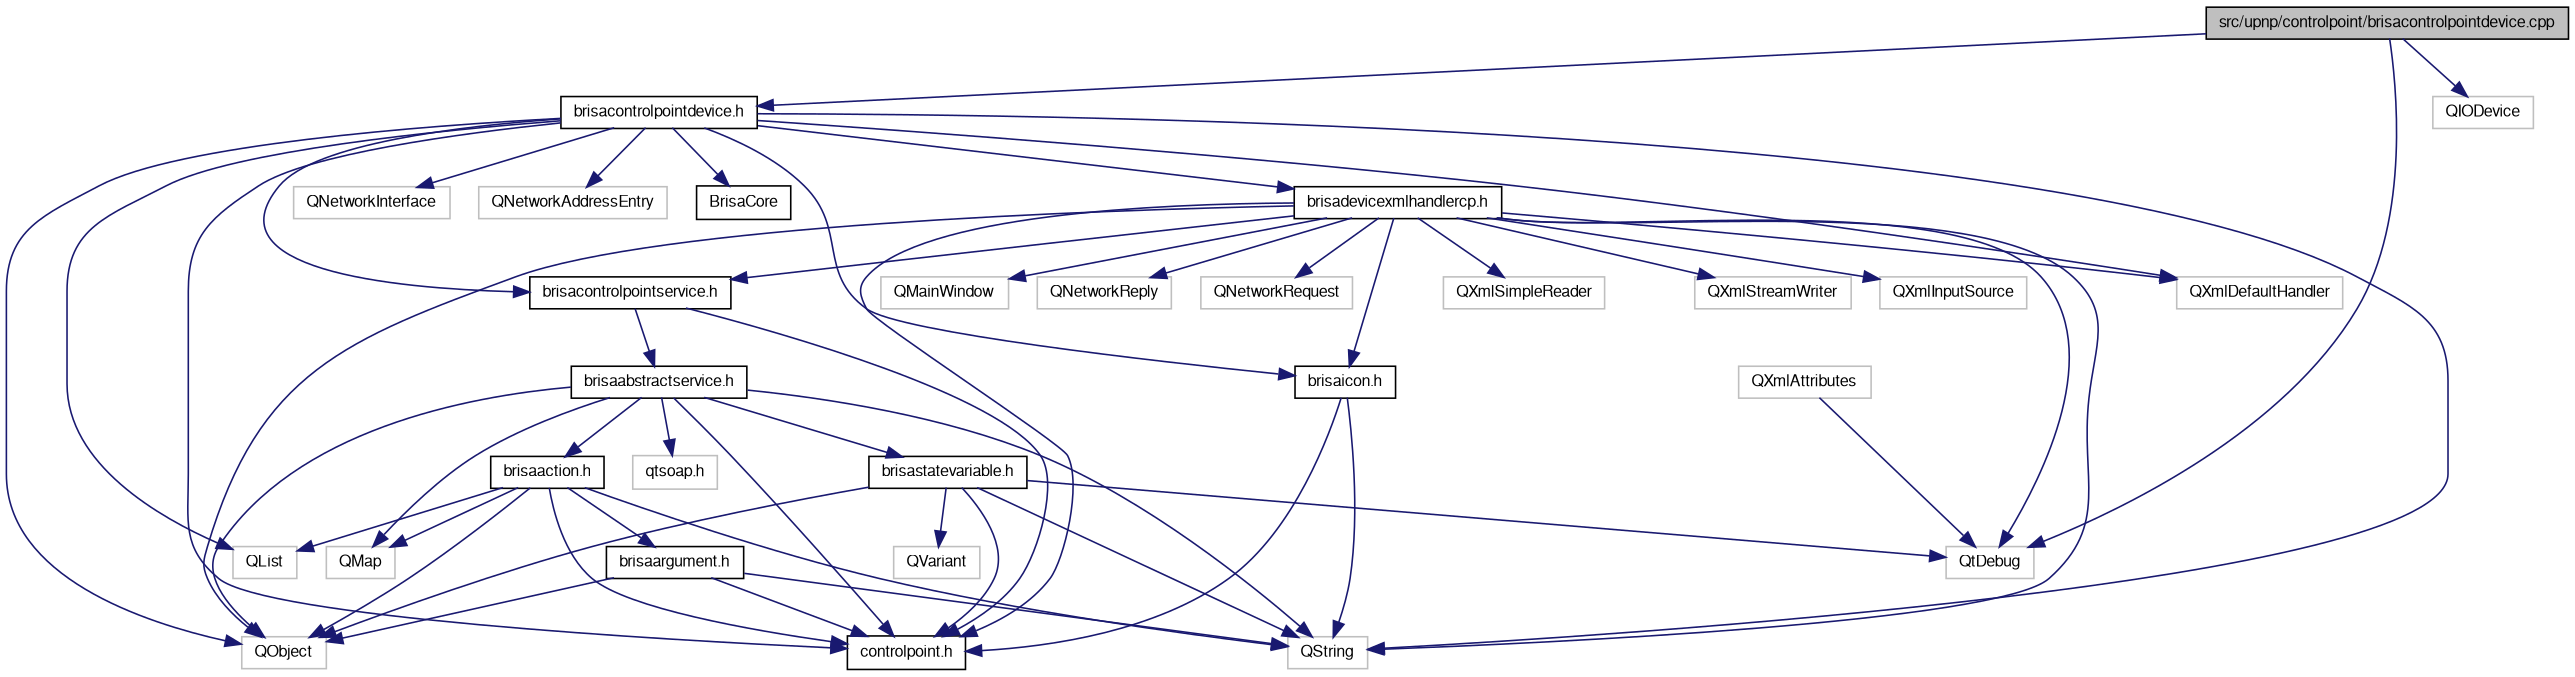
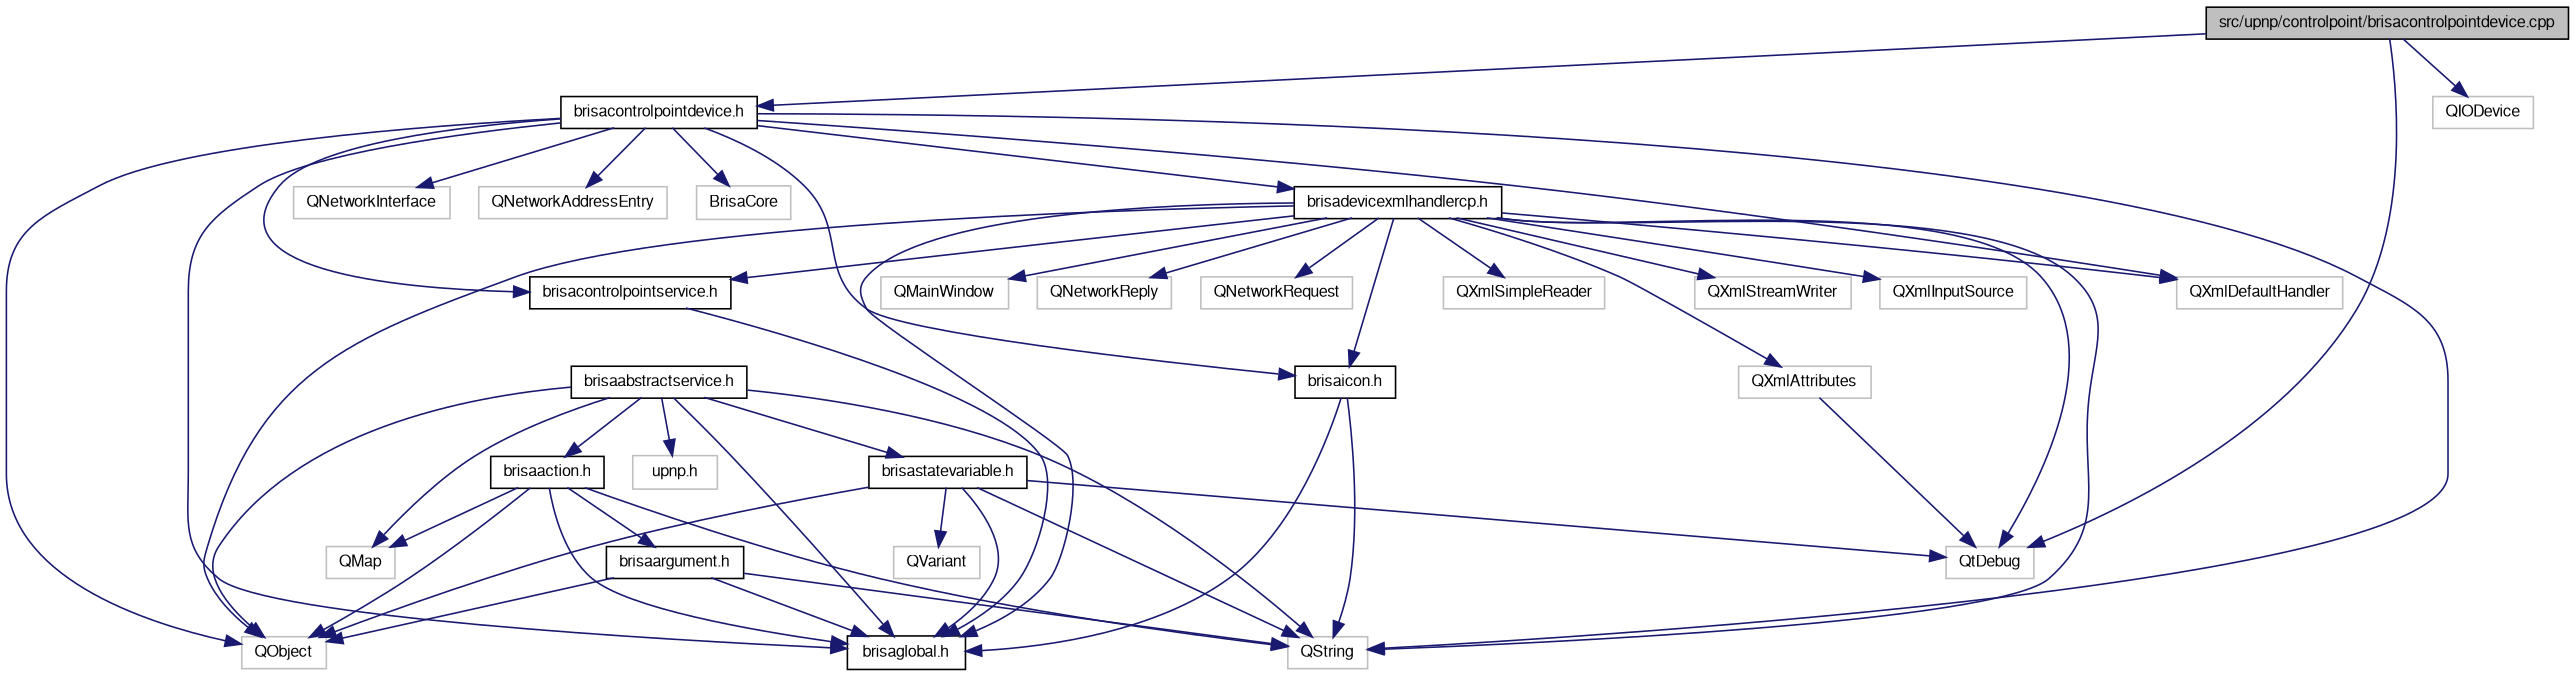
node "BrisaCore": color black -> grey75
edge "brisadevicexmlhandlercp.h" -> "QXmlAttributes": added
edge "brisacontrolpointservice.h" -> "brisaabstractservice.h": removed
node "qtsoap.h": label "qtsoap.h" -> "upnp.h"
node "QList": removed
node "controlpoint.h": label "controlpoint.h" -> "brisaglobal.h"
